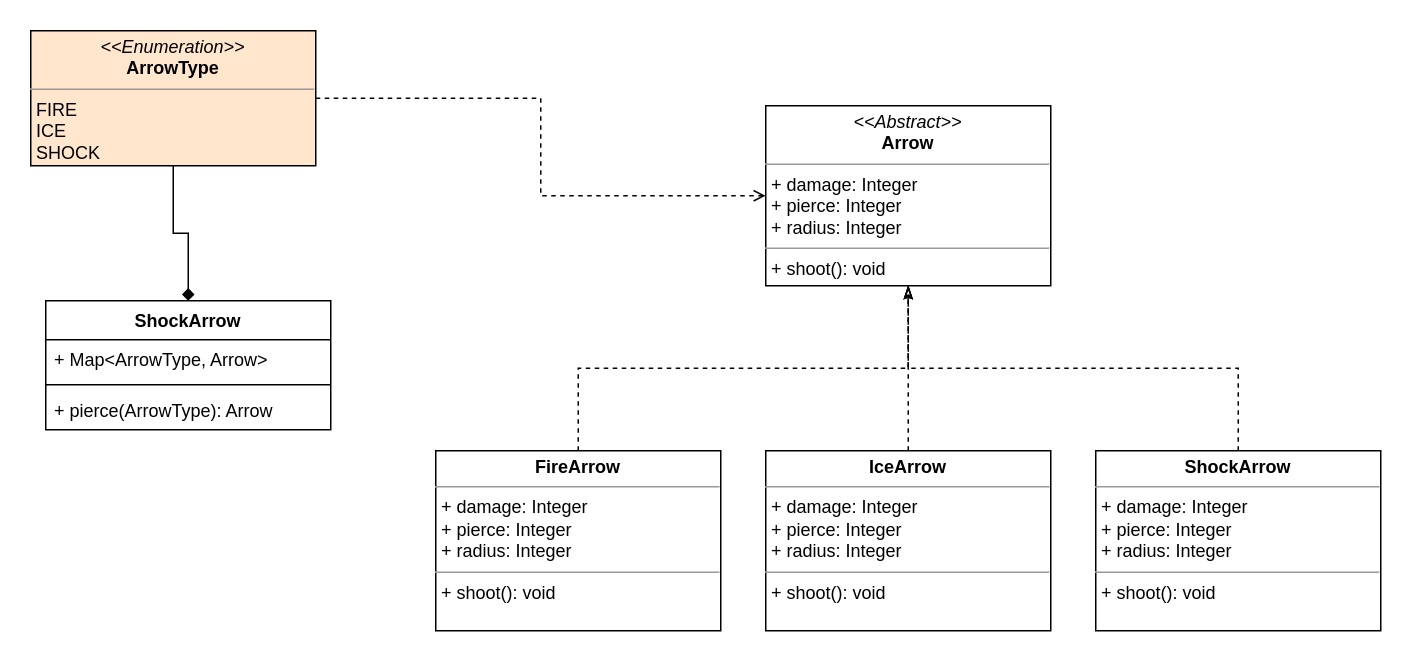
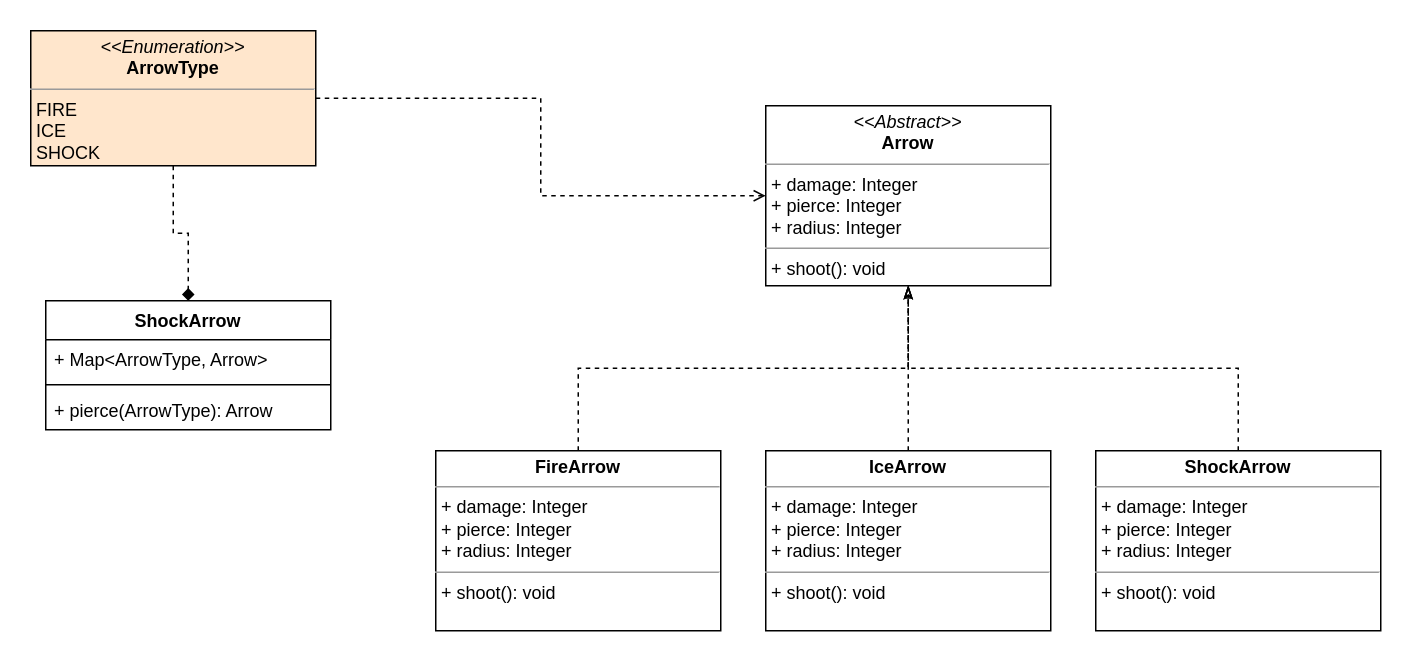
edge "<<Enumeration>> ArrowType FIRE ICE SHOCK" -> "ShockArrow": style solid -> dashed
